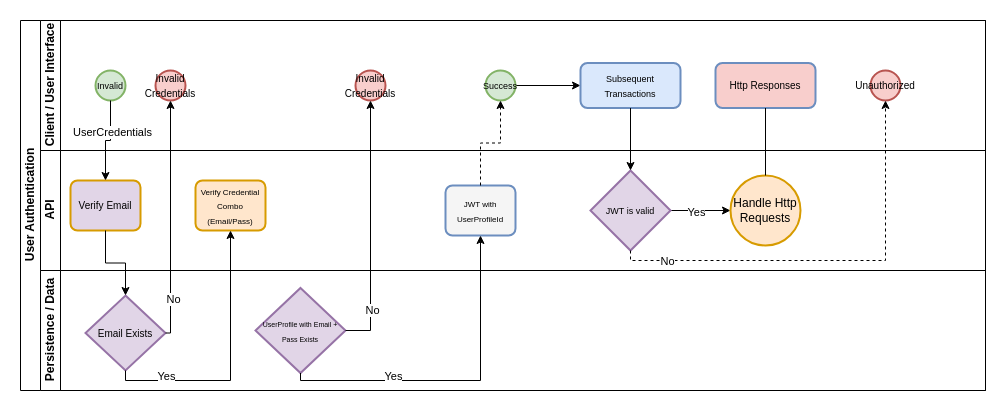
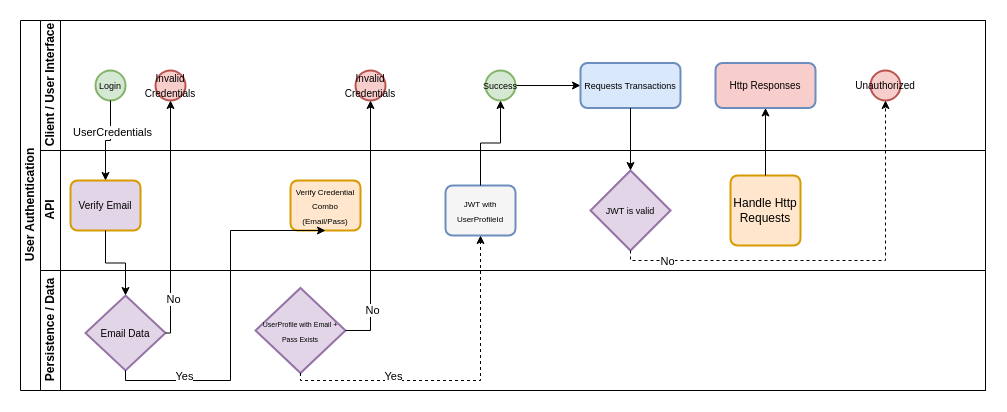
node "Invalid": label "Invalid" -> "Login"
node "Subsequent Transactions": label "Subsequent Transactions" -> "Requests Transactions"
edge "Http Responses" -- "Handle Http Requests": arrowhead none -> classic
edge "JWT with UserProfileId" -> "Success": style dashed -> solid
node "Verify Credential Combo (Email/Pass)": moved (231, 206) -> (326, 206)
edge "JWT is valid" -> "Handle Http Requests": removed, label "Yes"
node "Handle Http Requests": shape ellipse -> rounded rectangle
node "Email Exists": label "Email Exists" -> "Email Data"
edge "UserProfile with Email + Pass Exists" -> "JWT with UserProfileId": style solid -> dashed
